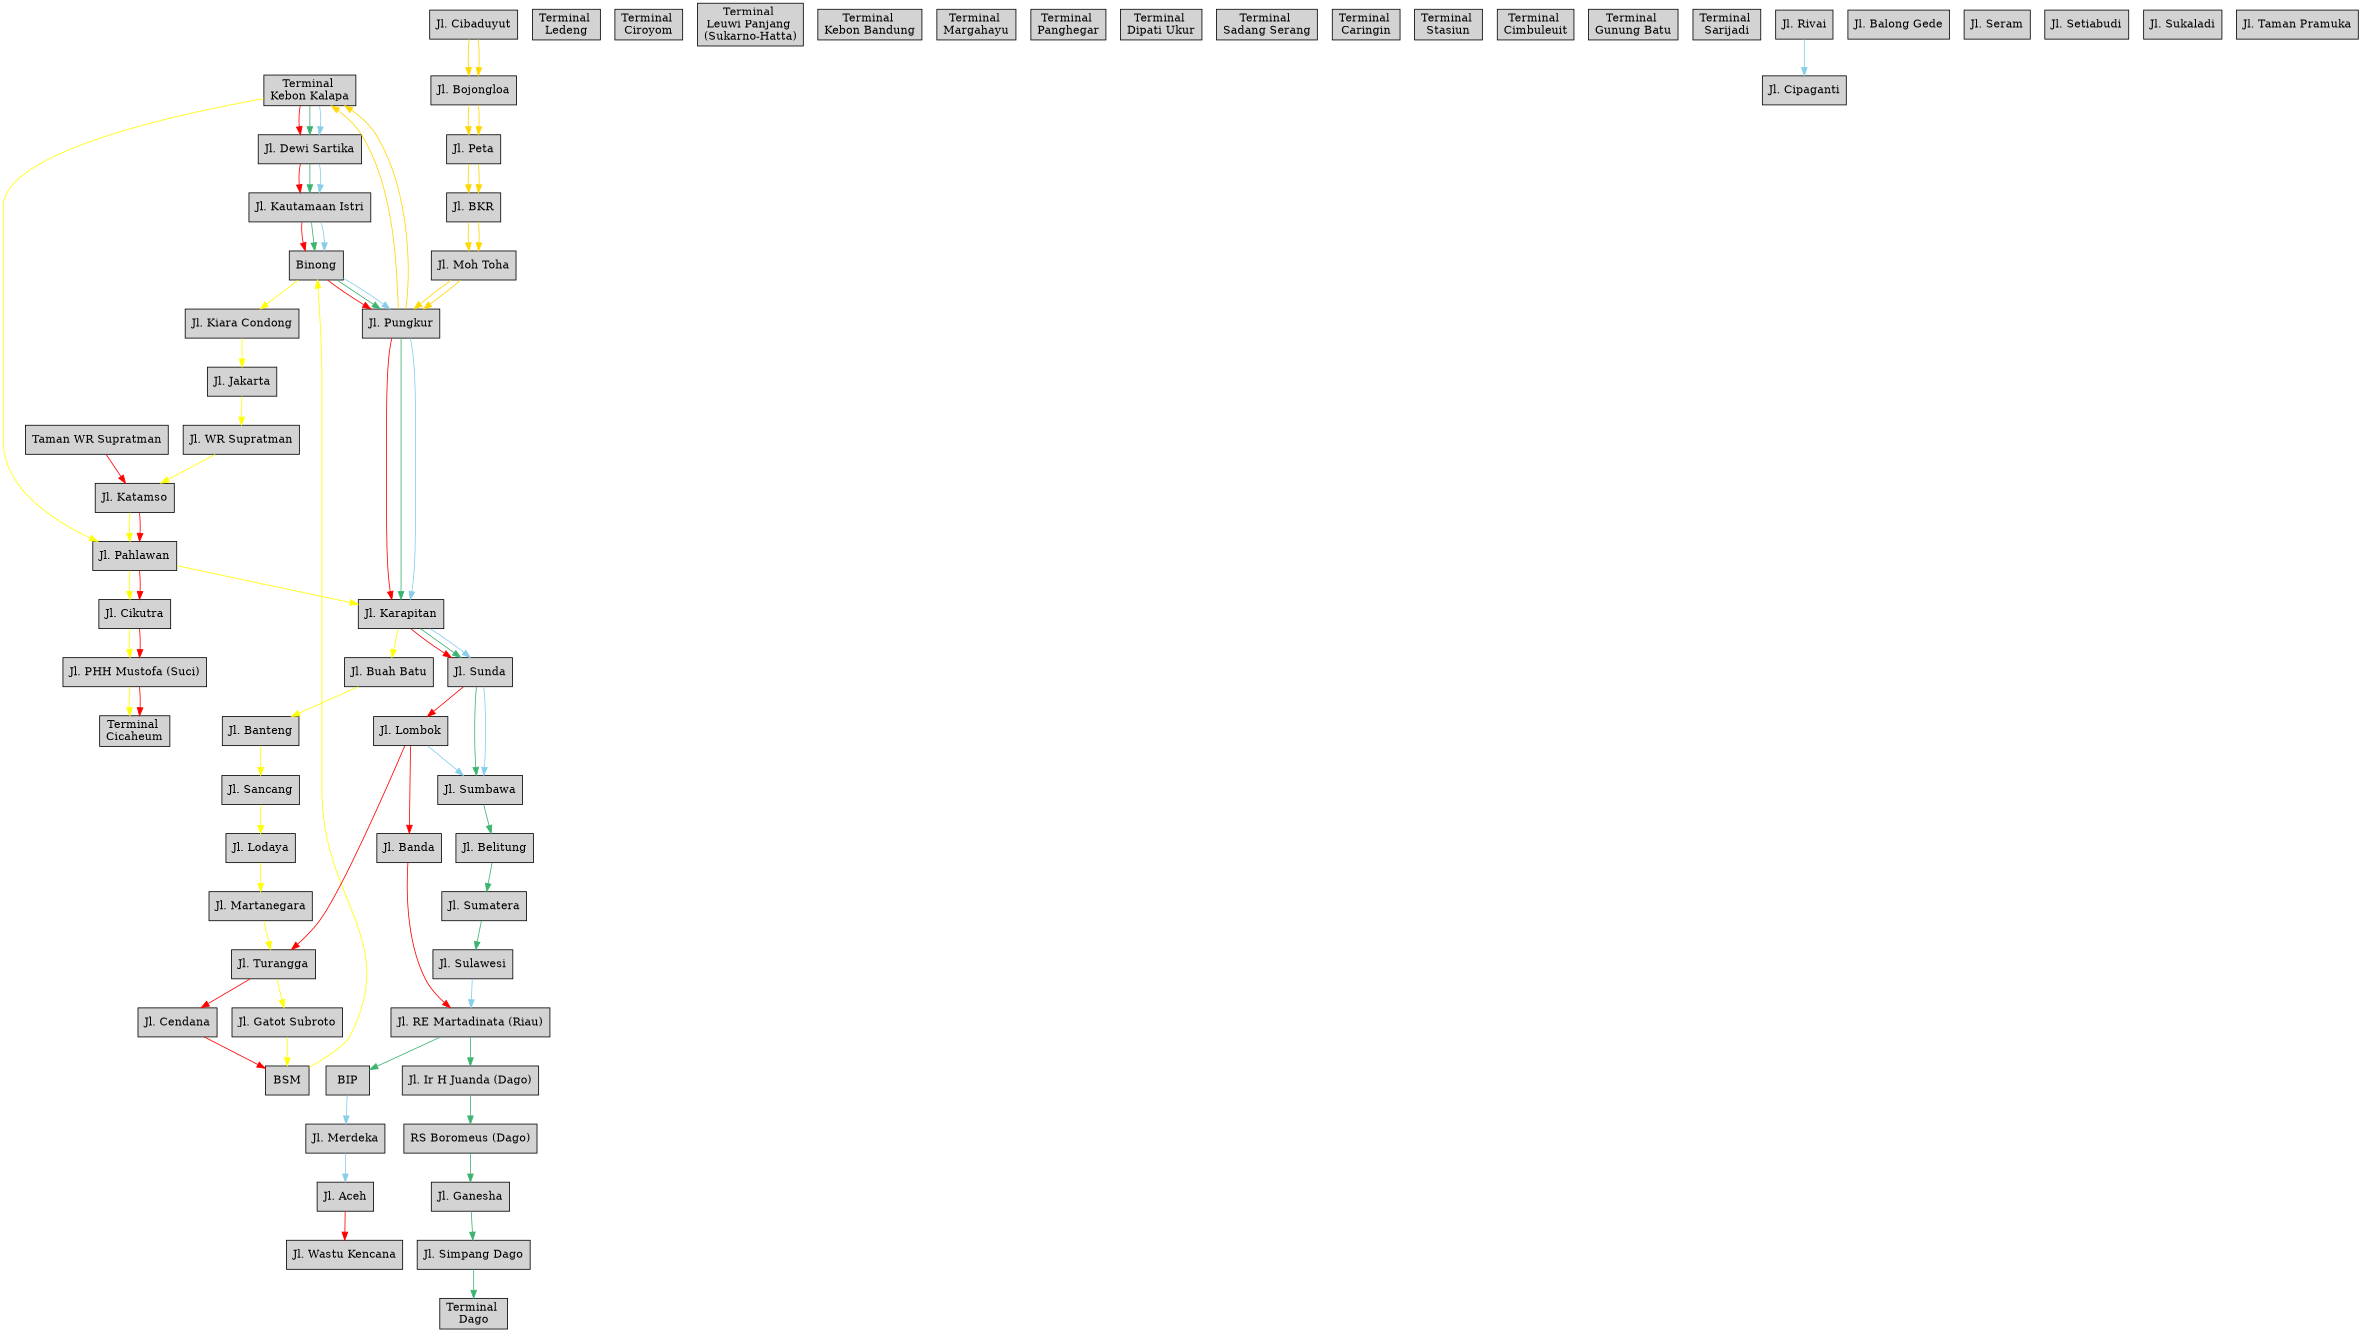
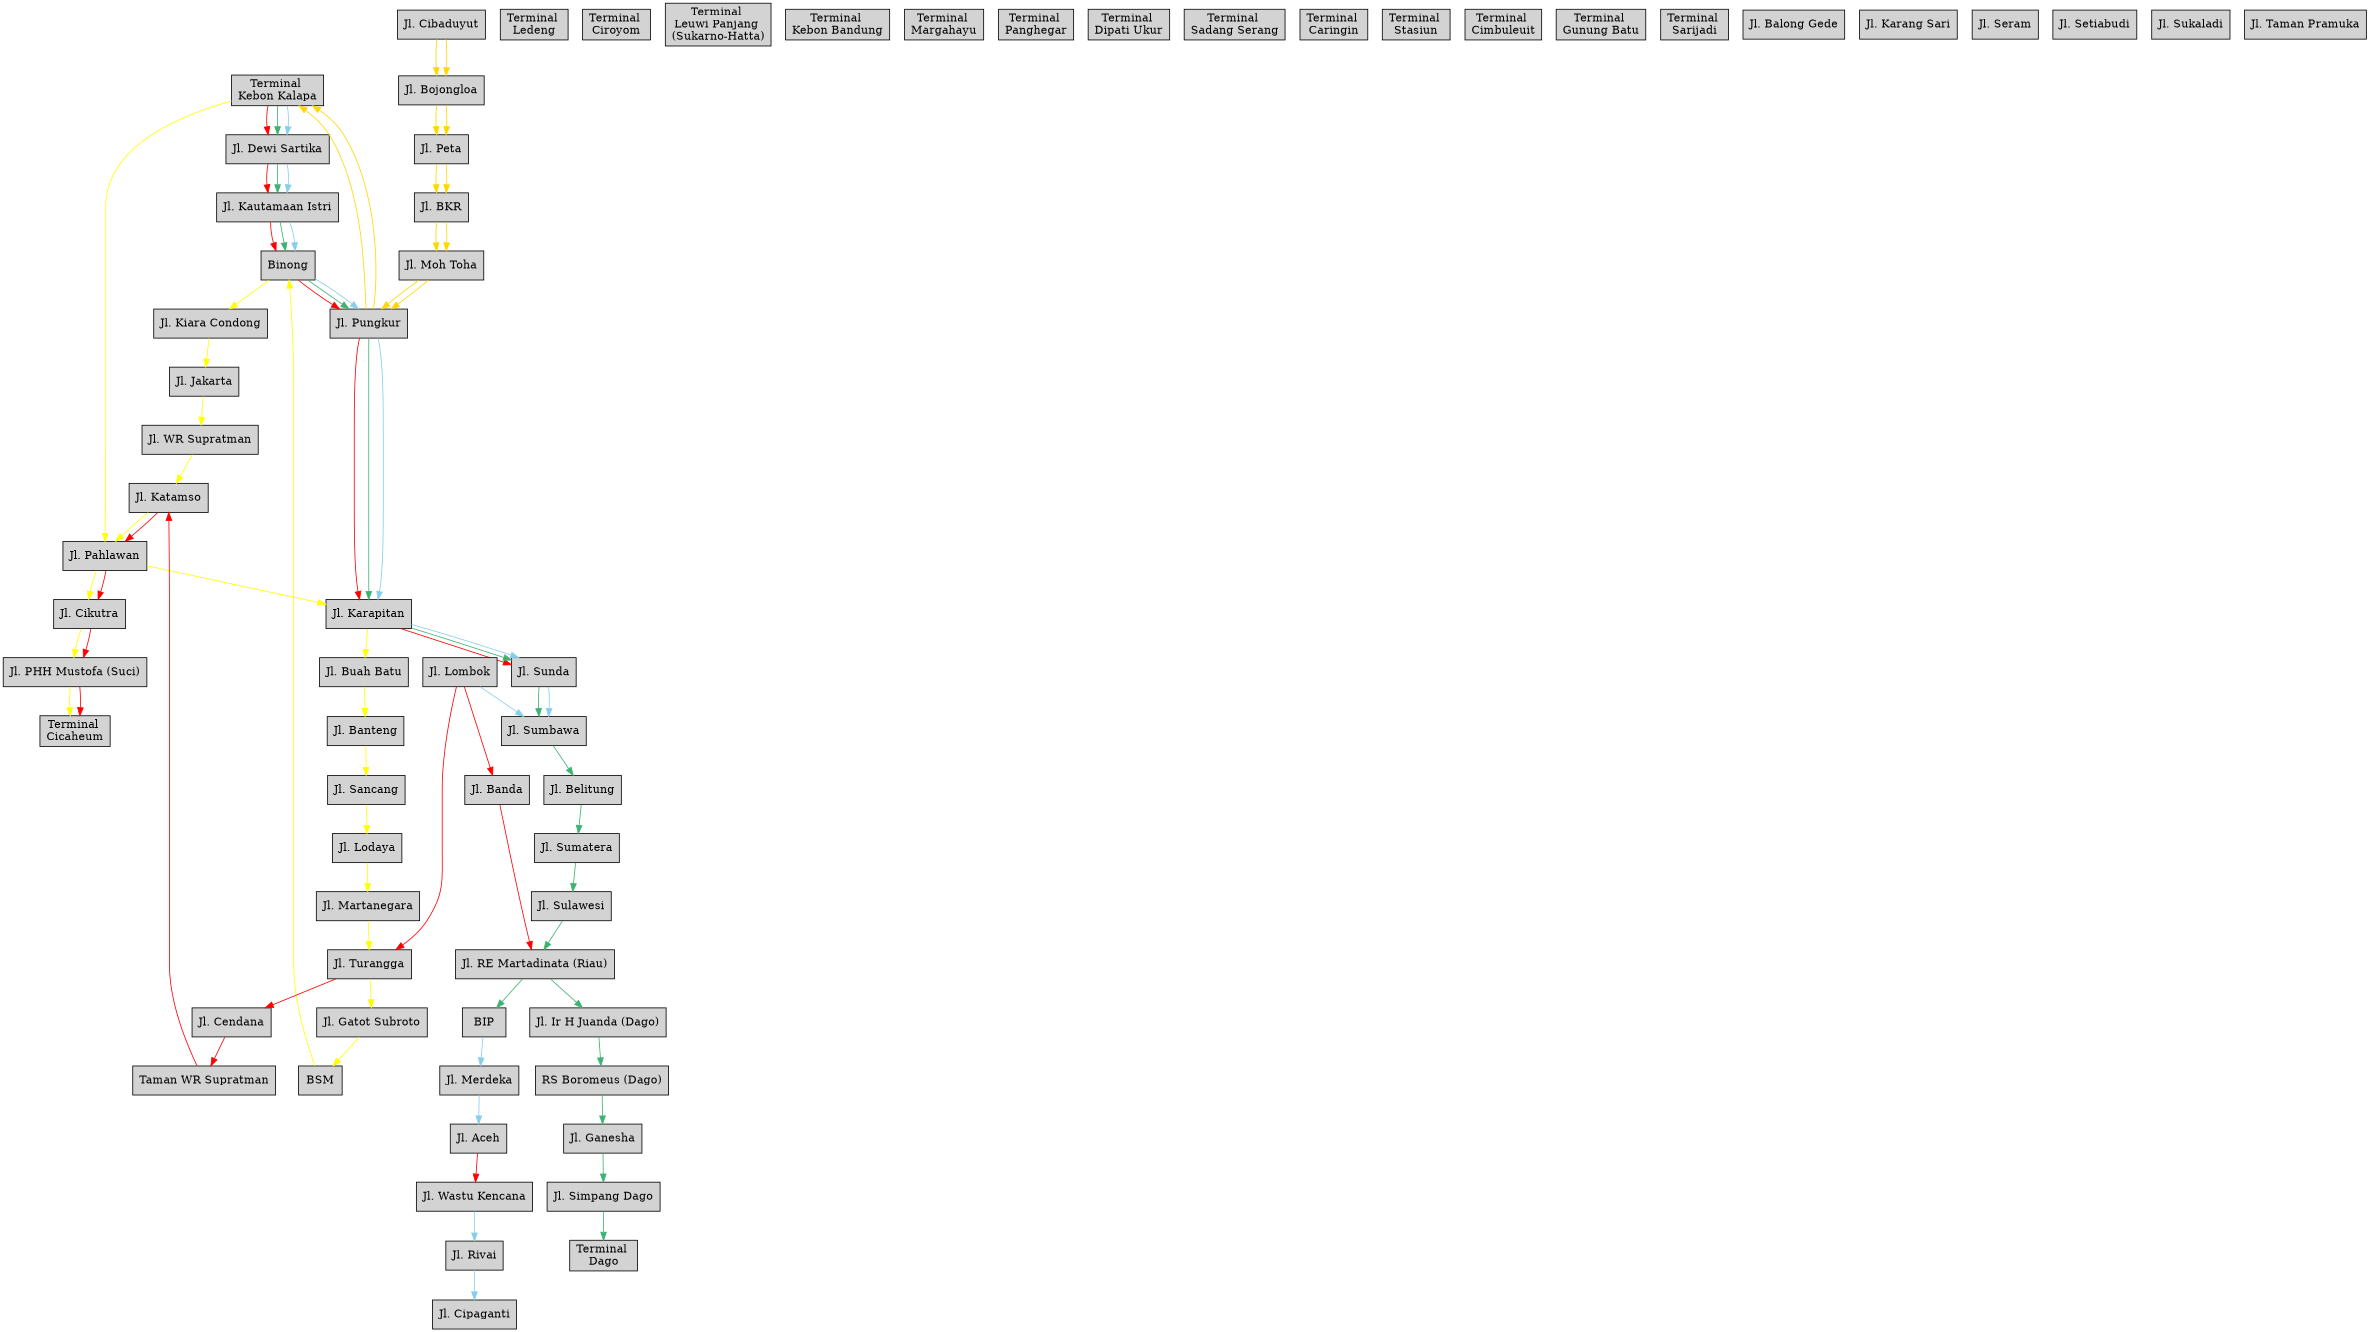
node "Jl. Karang Sari": added
edge "Jl. Sunda" -> "Jl. Lombok": removed
edge "Jl. Sulawesi" -> "Jl. RE Martadinata (Riau)": color skyblue -> mediumseagreen
edge "Jl. Cendana" -> "BSM": now "Jl. Cendana" -> "Taman WR Supratman"
edge "Jl. Wastu Kencana" -> "Jl. Rivai": added
